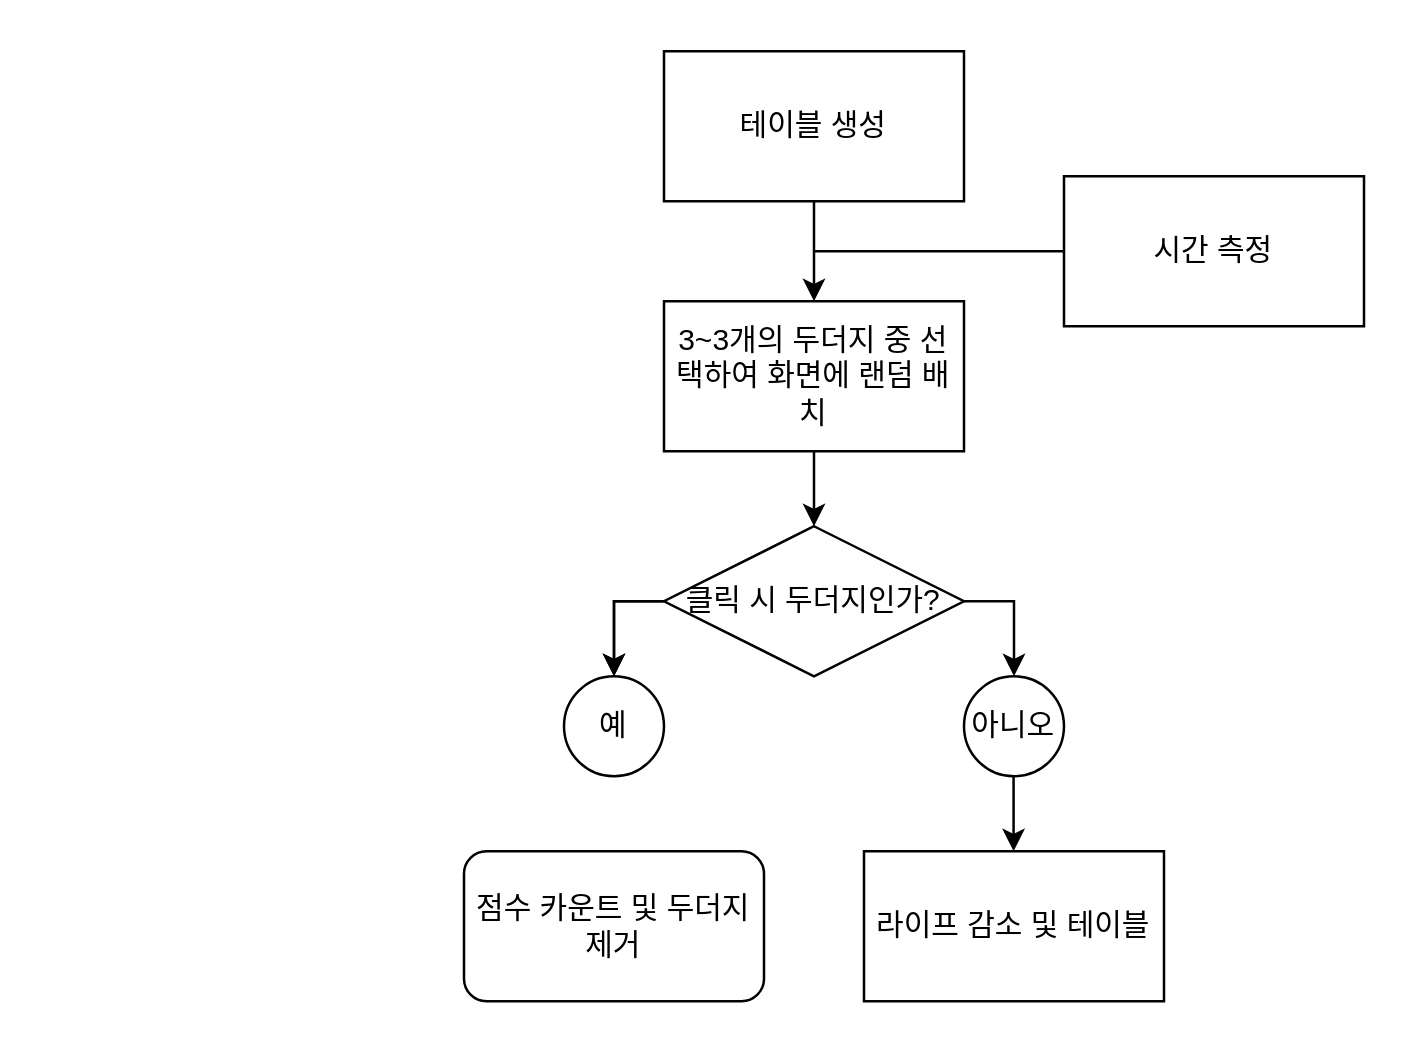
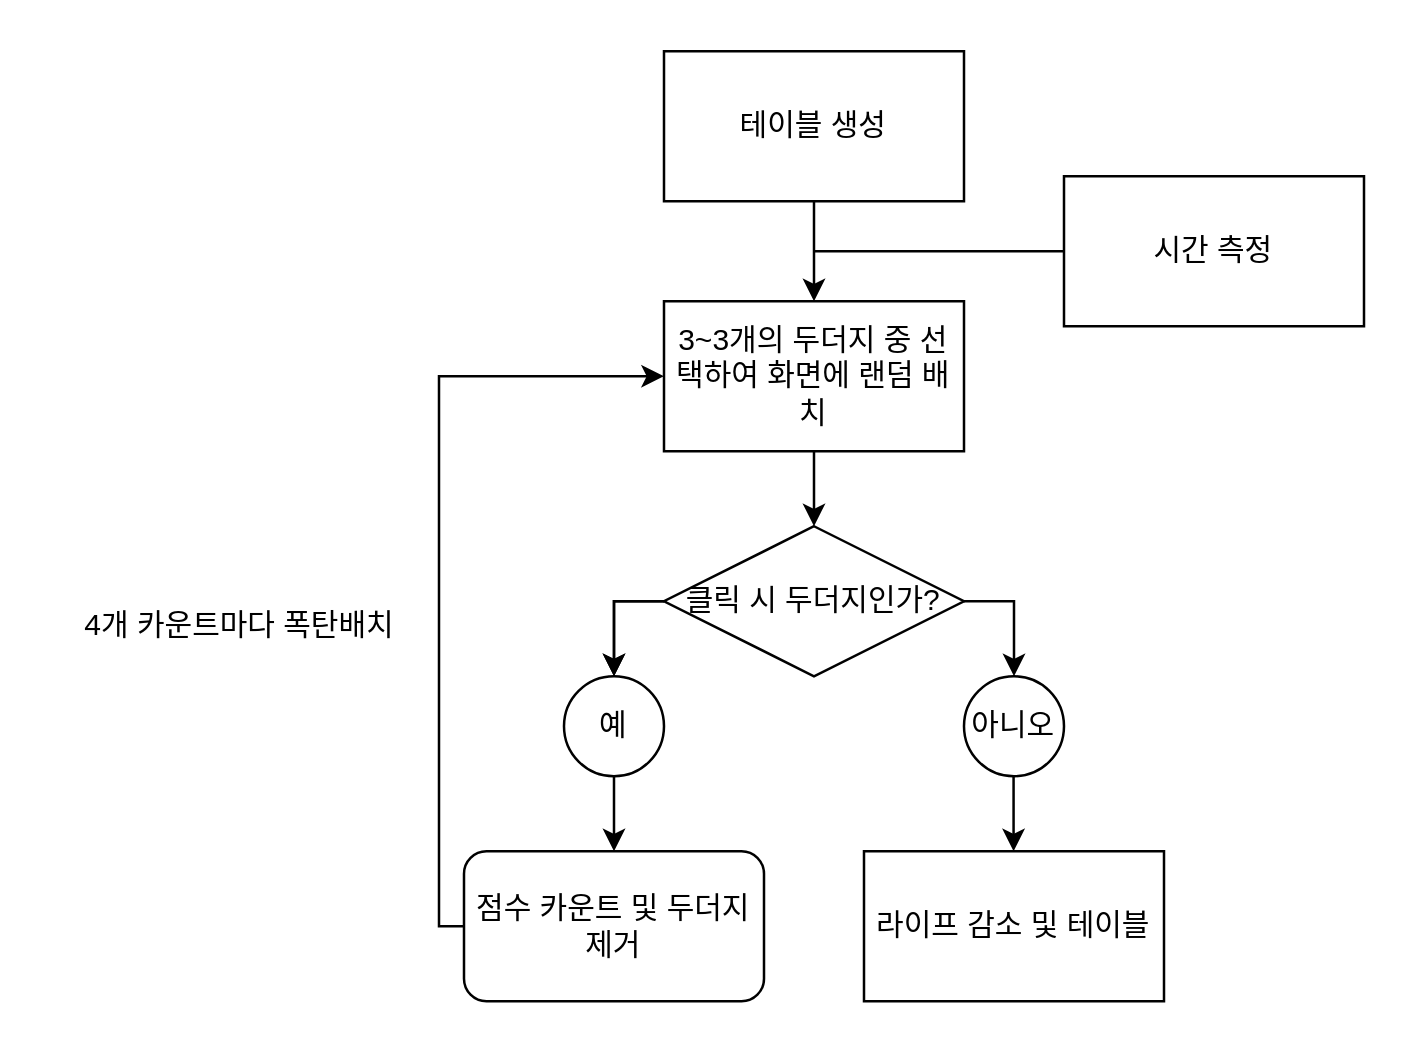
edge "점수 카운트 및 두더지 제거" -> "3~3개의 두더지 중 선택하여 화면에 랜덤 배치": added
node "4개 카운트마다 폭탄배치": added
edge "예" -> "점수 카운트 및 두더지 제거": added
